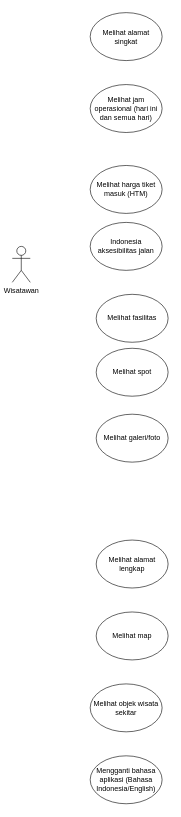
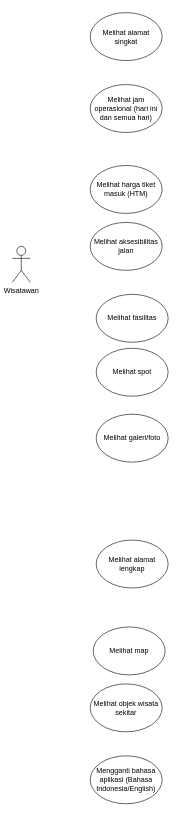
node "Indonesia aksesibilitas jalan": label "Indonesia aksesibilitas jalan" -> "Melihat aksesibilitas jalan"
node "Melihat map": moved (132, 636) -> (129, 651)
